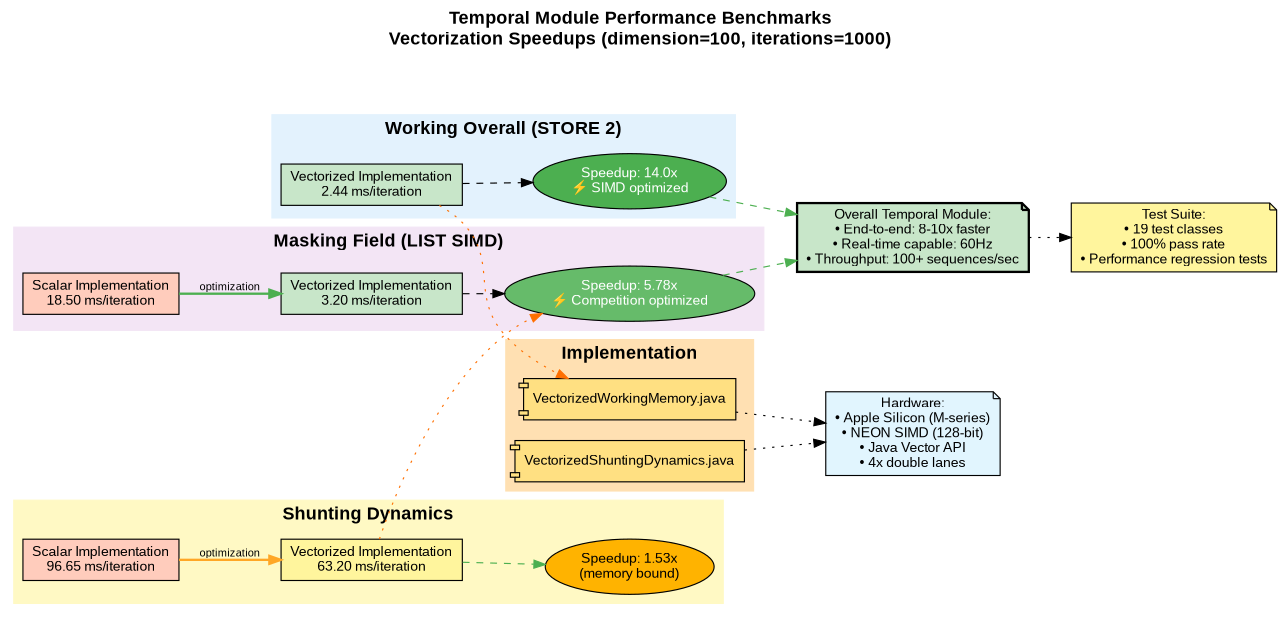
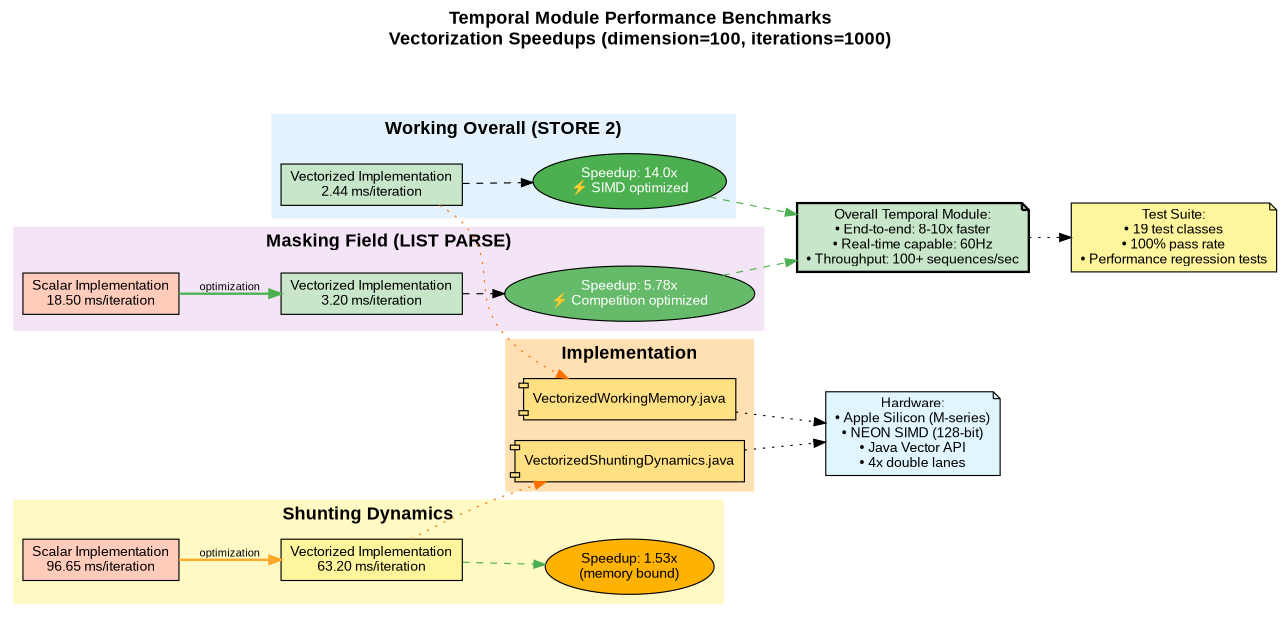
cluster "Masking Field (LIST SIMD)": label "Masking Field (LIST SIMD)" -> "Masking Field (LIST PARSE)"
edge "Vectorized Implementation 63.20 ms/iteration" -> "Speedup: 5.78x ⚡ Competition optimized": now "Vectorized Implementation 63.20 ms/iteration" -> "VectorizedShuntingDynamics.java"
